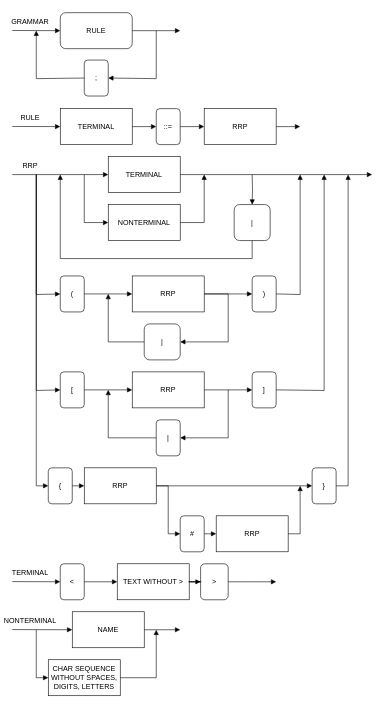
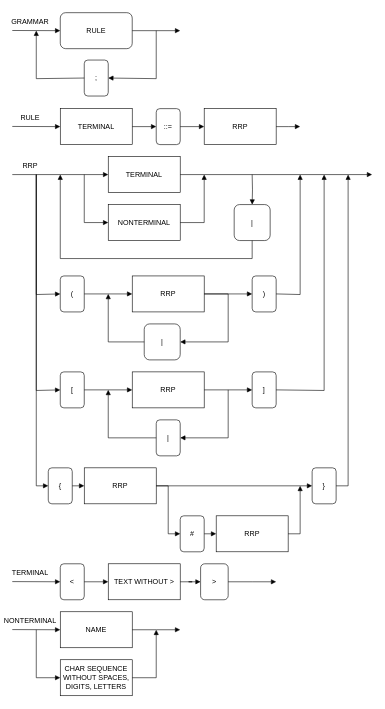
node "TEXT WITHOUT >": moved (153, 582) -> (144, 582)
node "NAME": moved (108, 630) -> (96, 630)
node "CHAR SEQUENCE WITHOUT SPACES, DIGITS, LETTERS": moved (84, 678) -> (96, 678)
